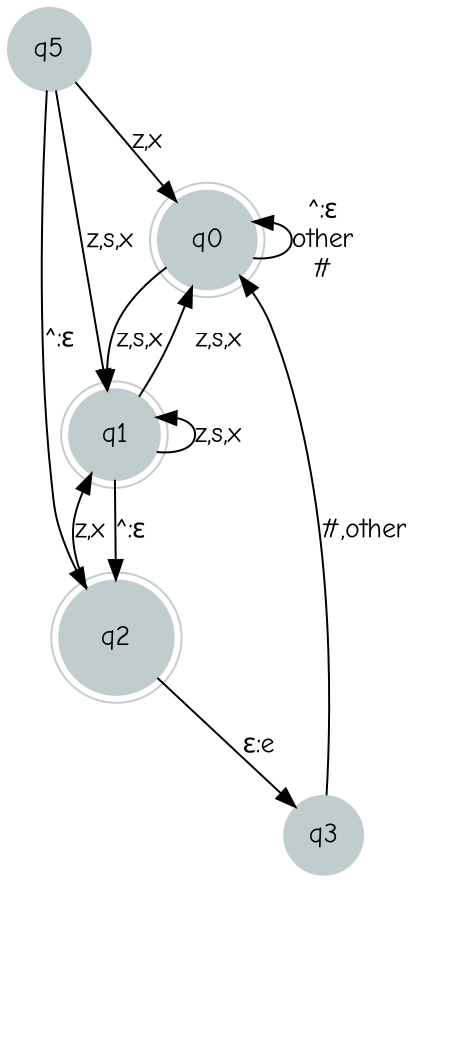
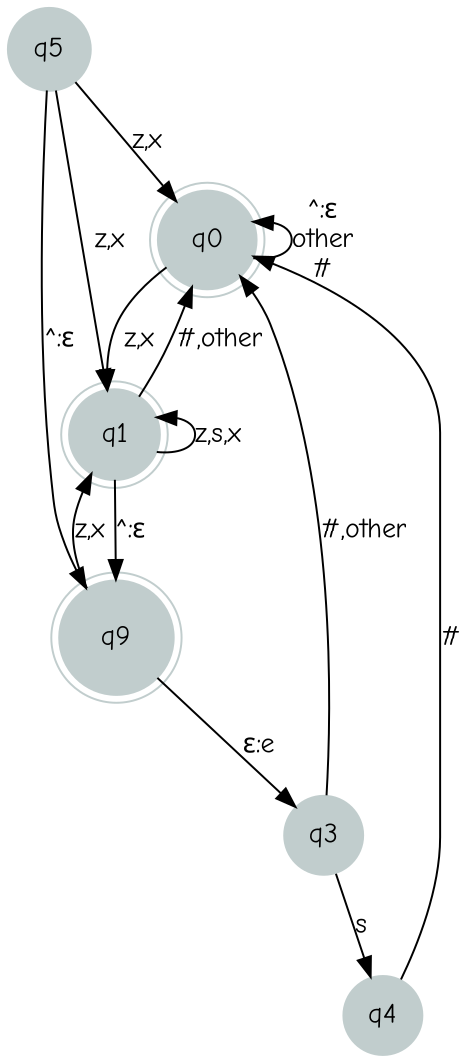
edge "q5" -> "q1": label "z,s,x" -> "z,x"
edge "q0" -> "q1": label "z,s,x" -> "z,x"
edge "q1" -> "q0": label "z,s,x" -> "#,other"
node "q2": label "q2" -> "q9"
node "q4": added
